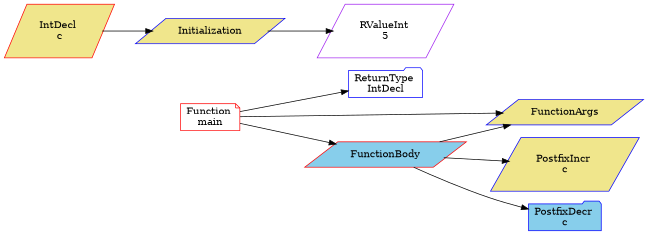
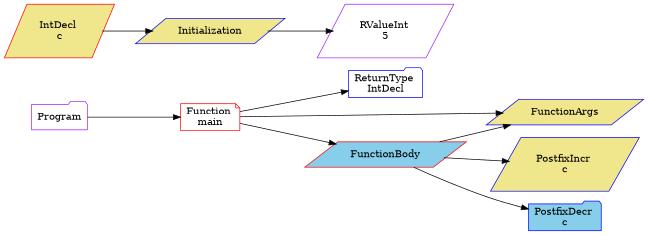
node "Program": added
